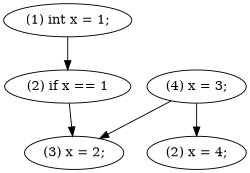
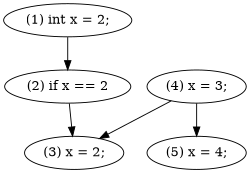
node "(1) int x = 1;": label "(1) int x = 1;" -> "(1) int x = 2;"
node "(2) if x == 1": label "(2) if x == 1" -> "(2) if x == 2"
node "(2) x = 4;": label "(2) x = 4;" -> "(5) x = 4;"
